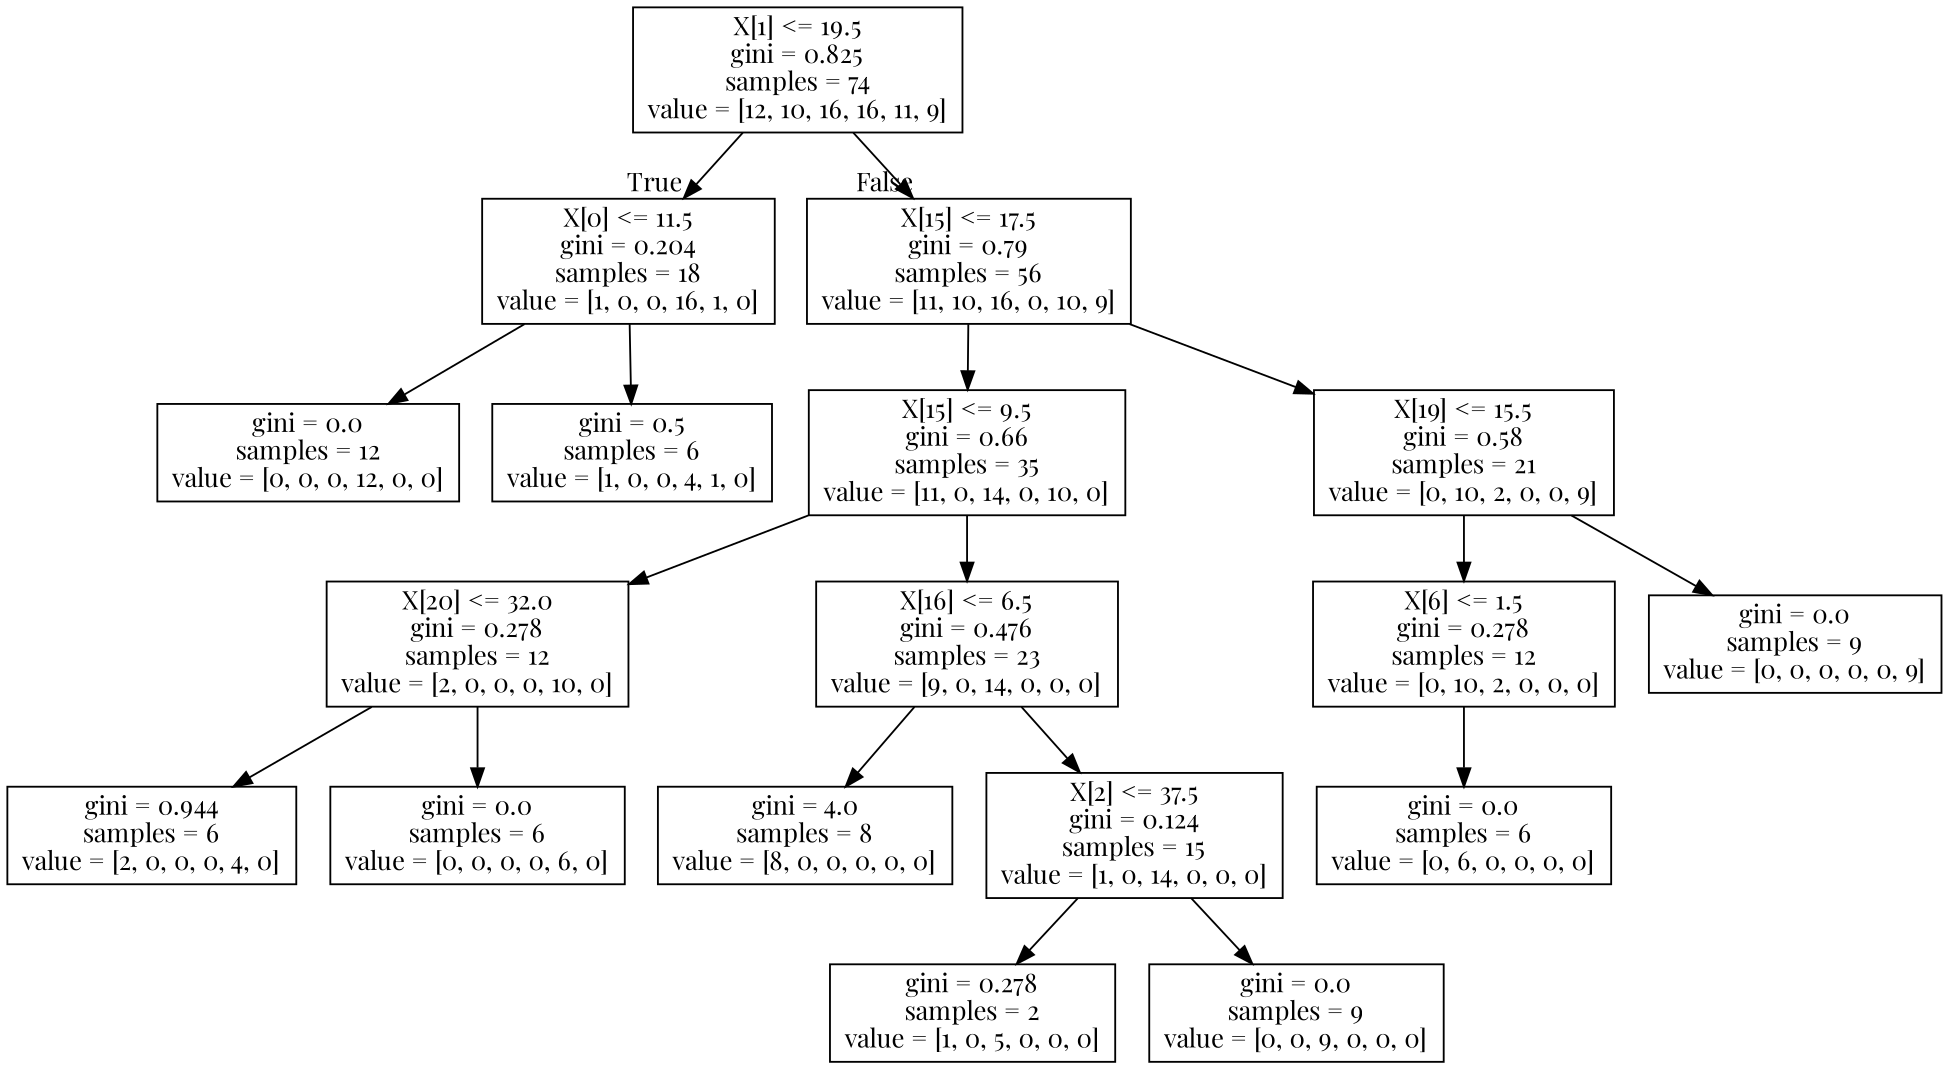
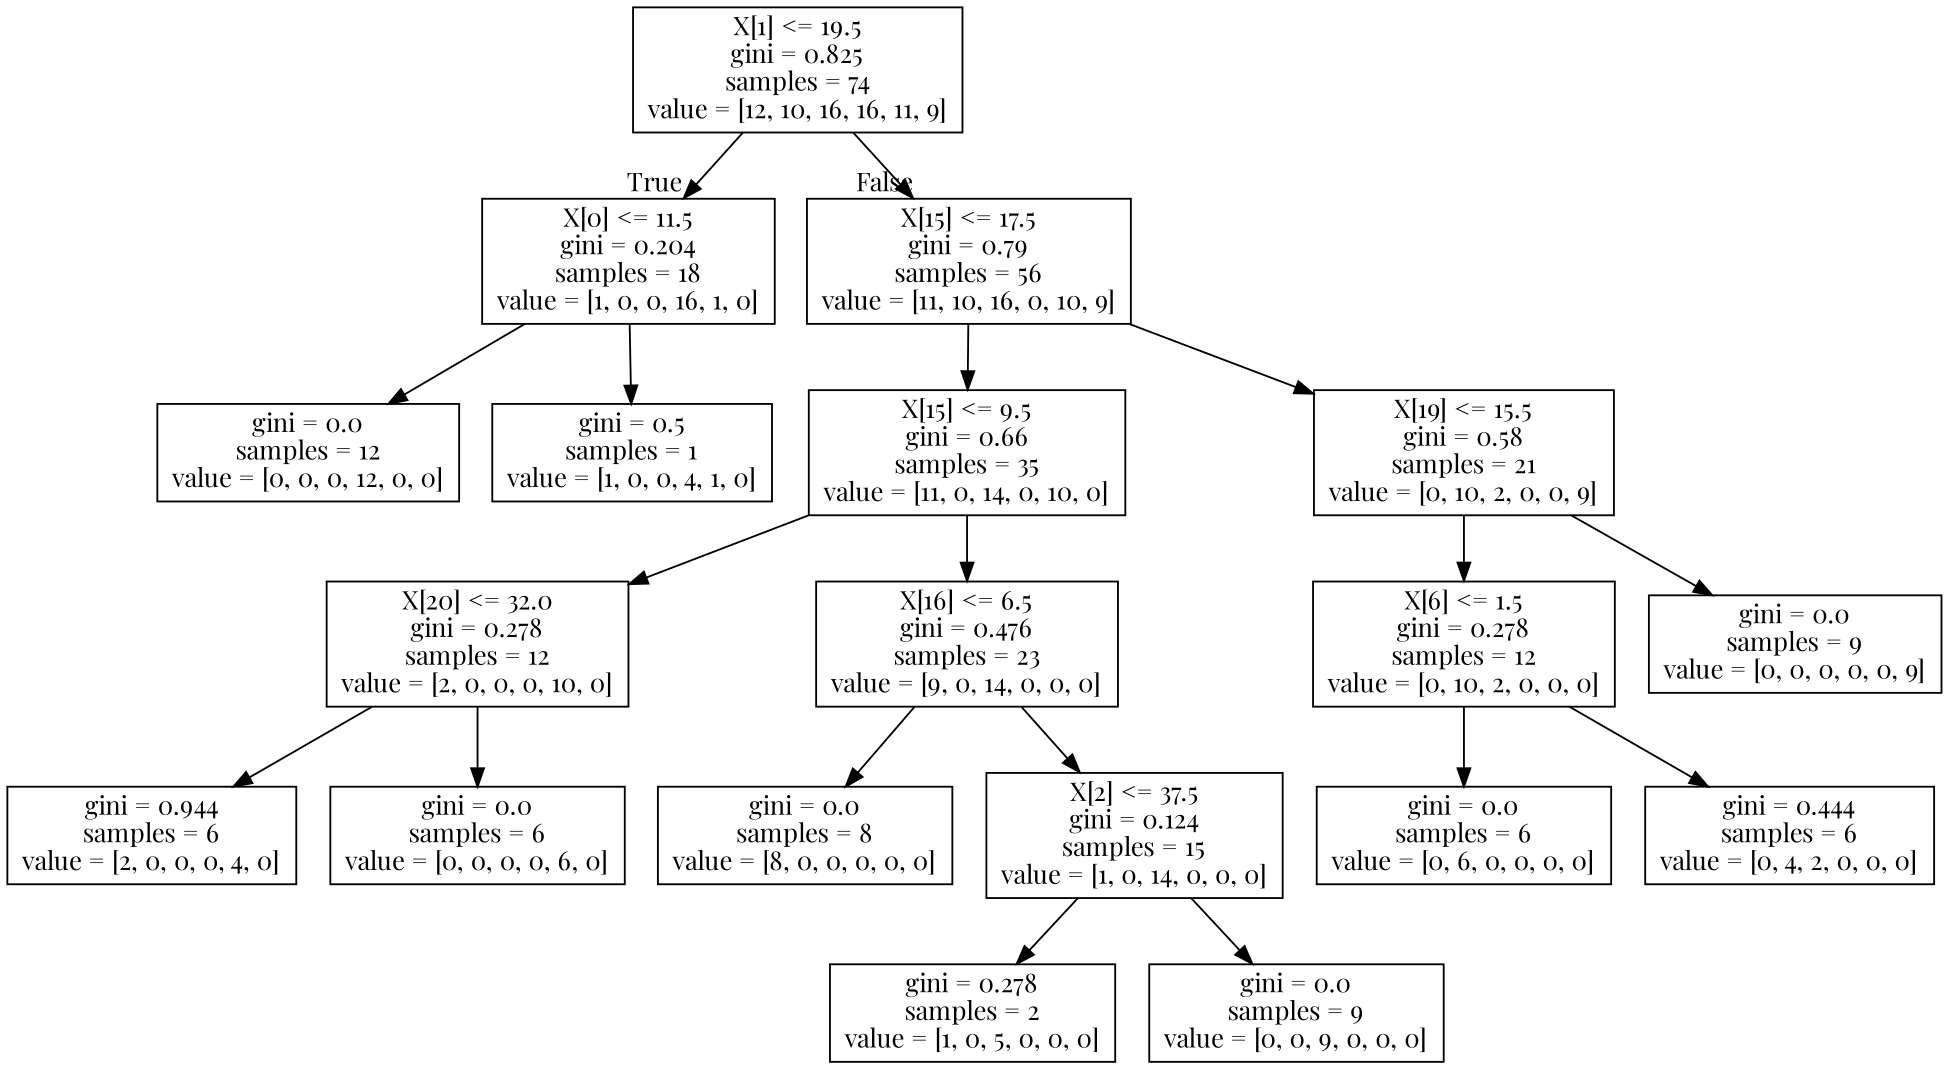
node "gini = 0.5 samples = 6 value = [1, 0, 0, 4, 1, 0]": label "gini = 0.5 samples = 6 value = [1, 0, 0, 4, 1, 0]" -> "gini = 0.5 samples = 1 value = [1, 0, 0, 4, 1, 0]"
node "gini = 4.0 samples = 8 value = [8, 0, 0, 0, 0, 0]": label "gini = 4.0 samples = 8 value = [8, 0, 0, 0, 0, 0]" -> "gini = 0.0 samples = 8 value = [8, 0, 0, 0, 0, 0]"
node "gini = 0.444 samples = 6 value = [0, 4, 2, 0, 0, 0]": added
